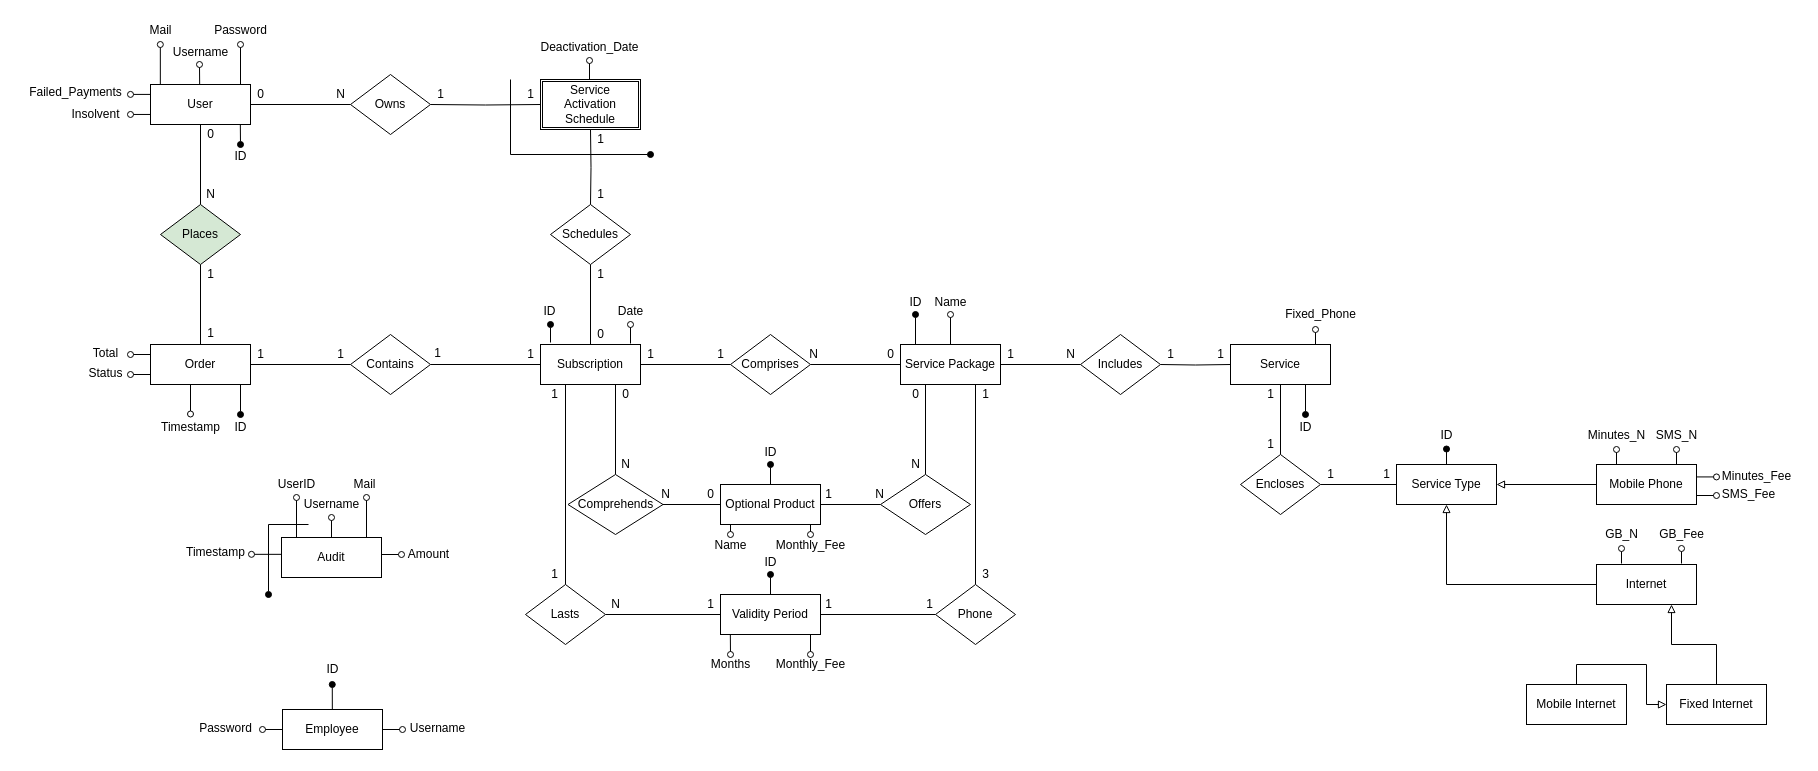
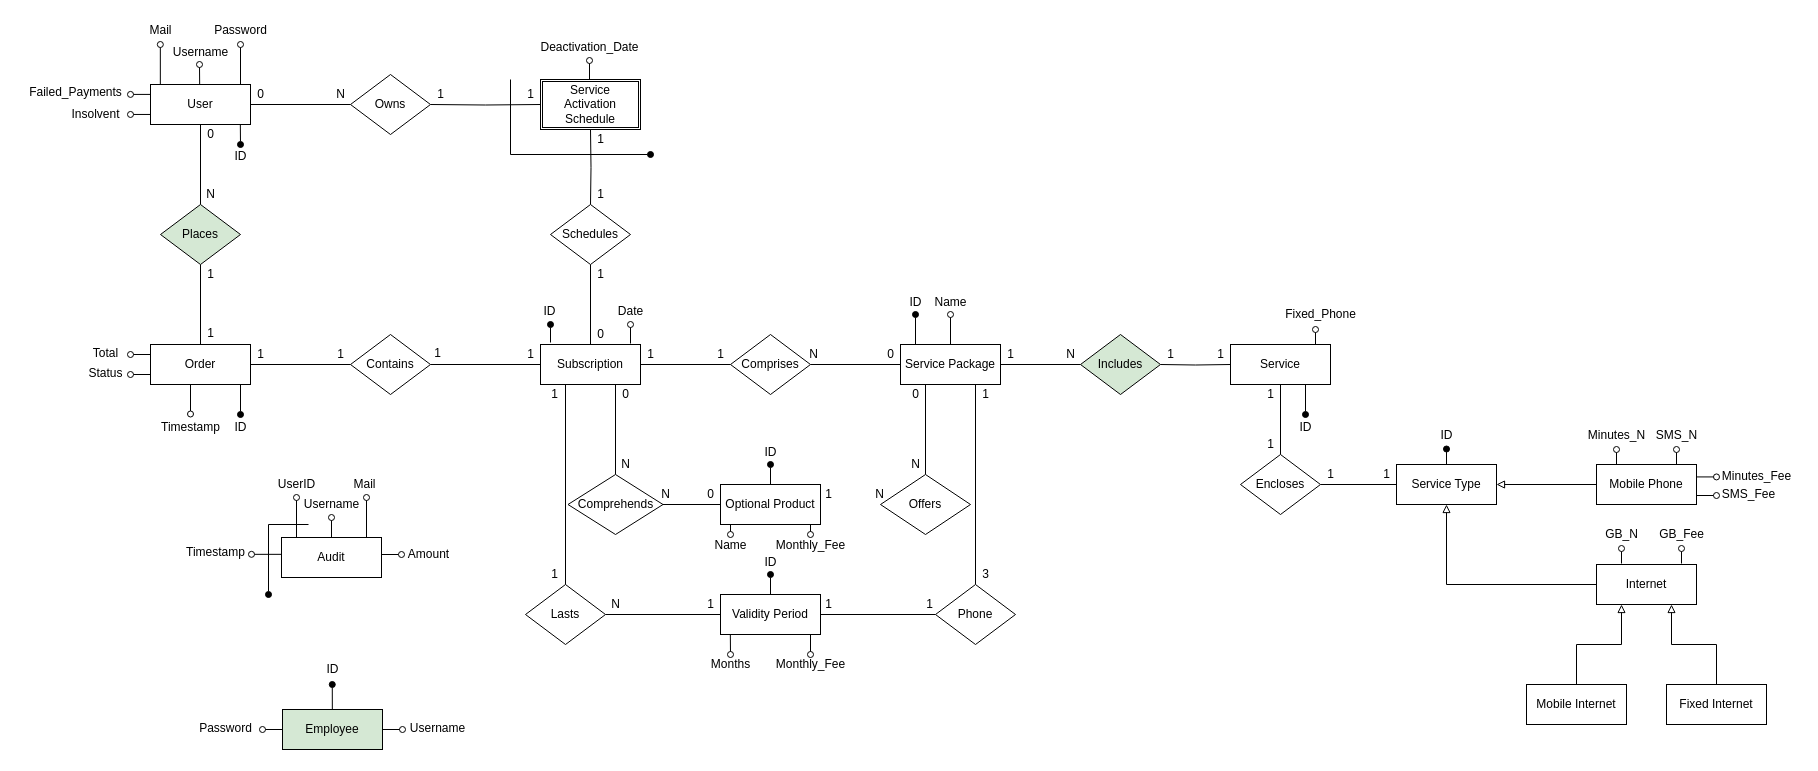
node "Includes": fillcolor #ffffff -> #d5e8d4
edge "Optional Product" -- "Offers": removed
edge "Mobile Internet" -> "Fixed Internet": now "Mobile Internet" -> "Internet"
node "Employee": fillcolor #ffffff -> #d5e8d4
